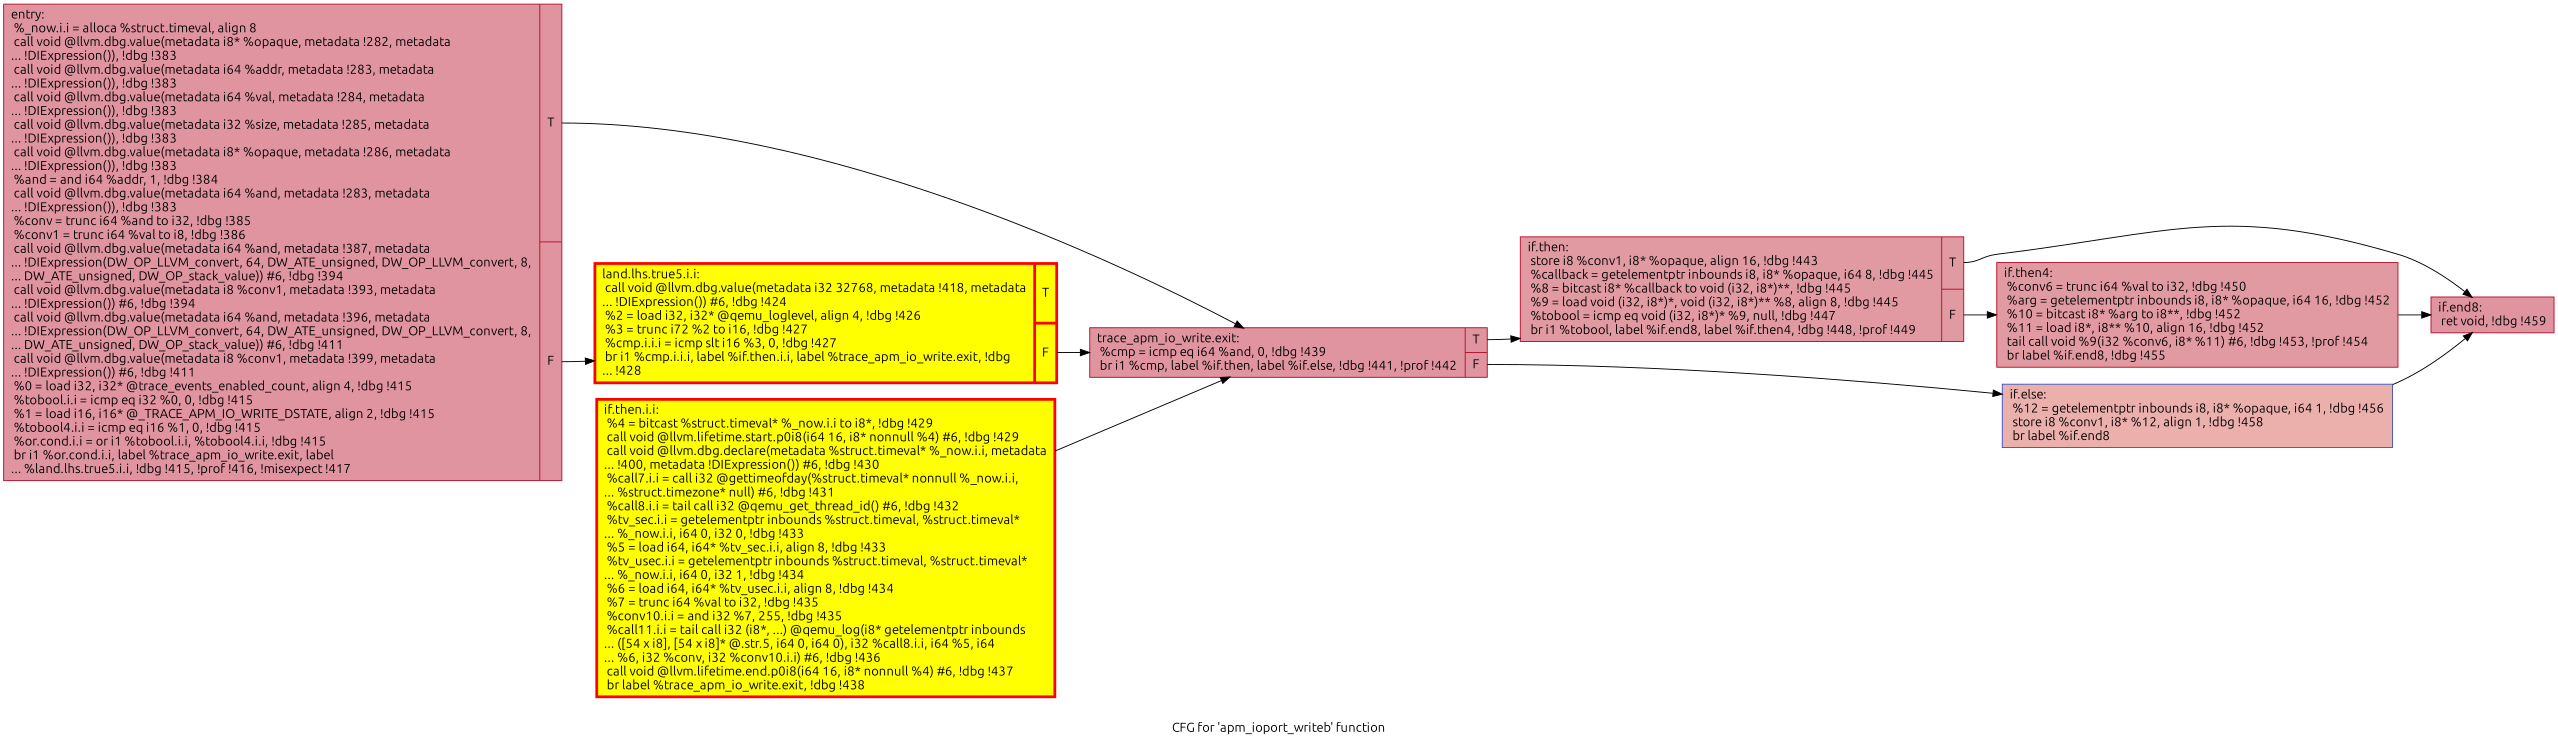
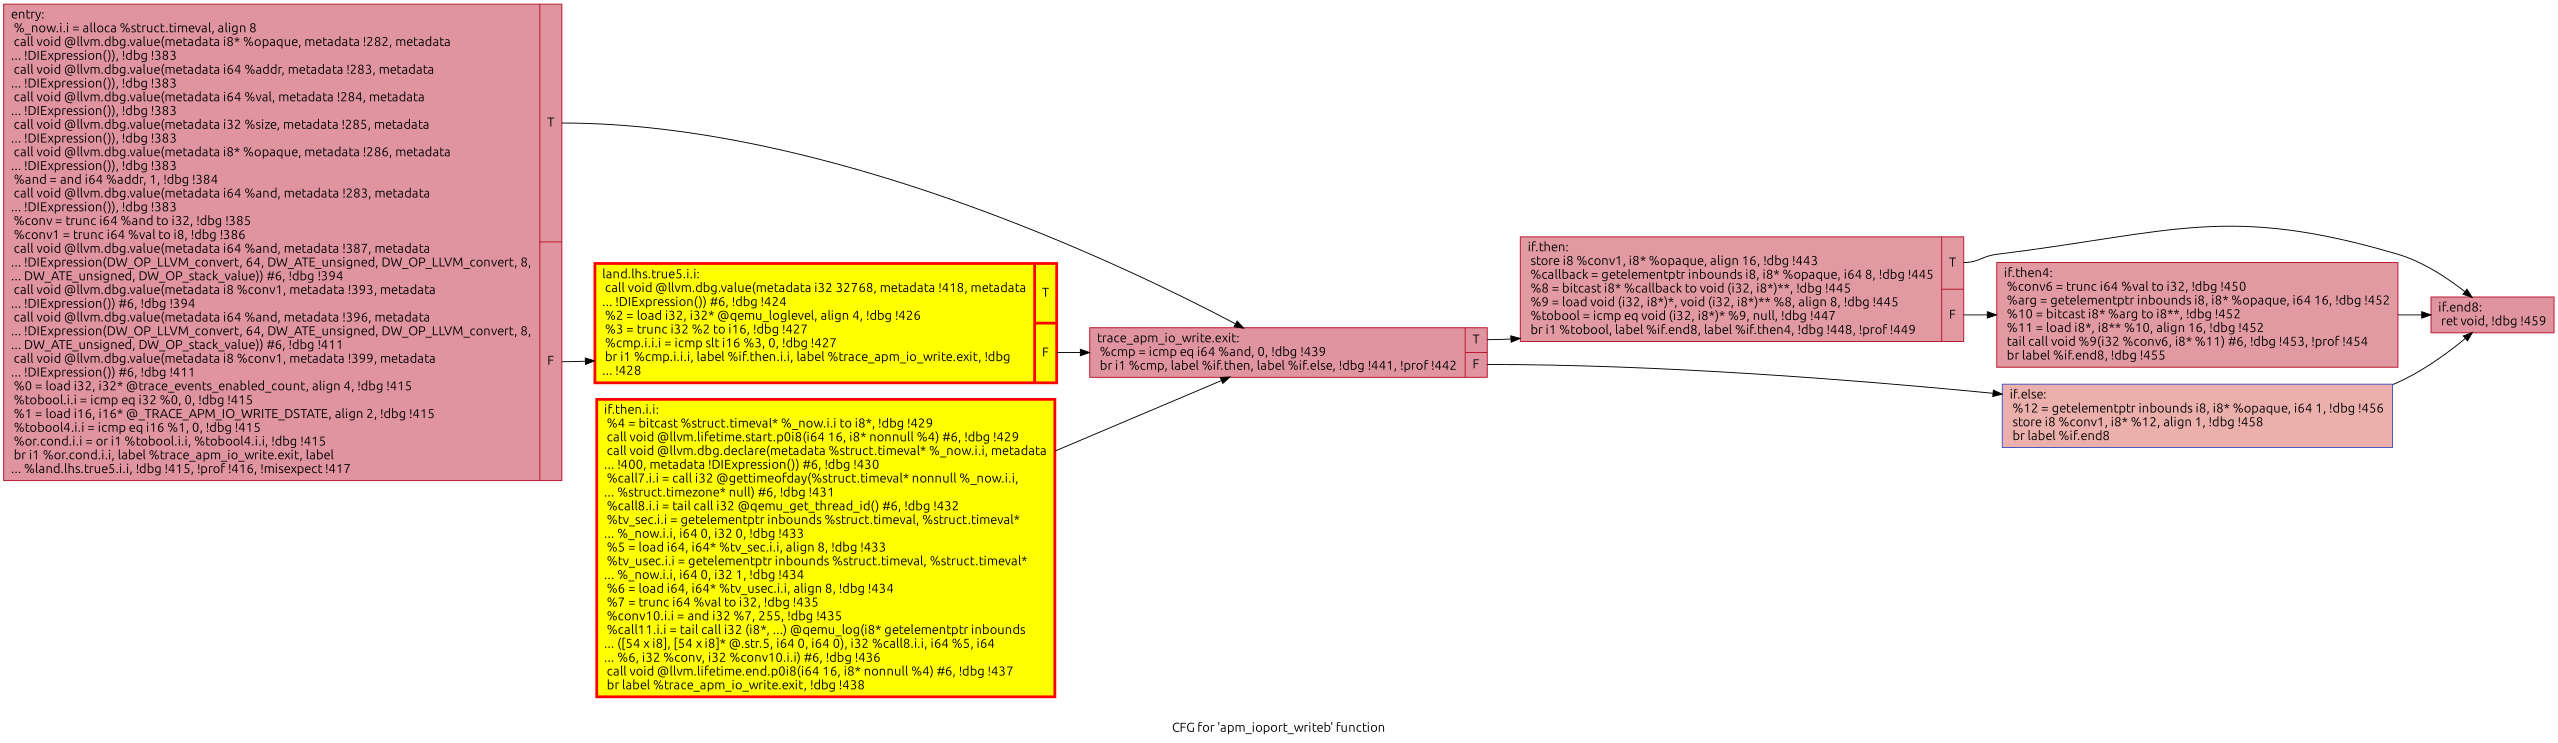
node "land.lhs.true5.i.i:": text "%3 = trunc i72 %2 to i16, !dbg !427" -> "%3 = trunc i32 %2 to i16, !dbg !427"
